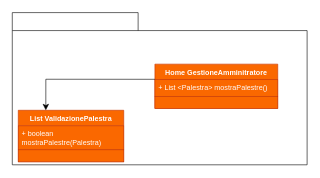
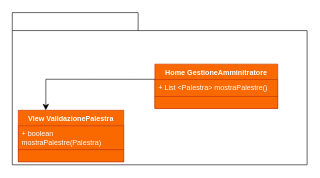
node "List ValidazionePalestra": label "List ValidazionePalestra" -> "View ValidazionePalestra"
